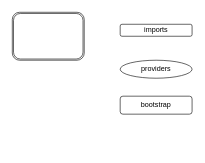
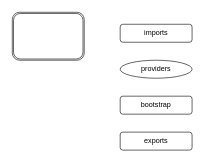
node "imports": size 72x12 -> 72x18
node "exports": added
